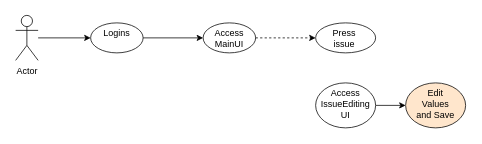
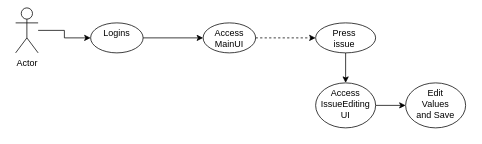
node "Actor": moved (27, 38) -> (27, 30)
edge "Press issue" -> "Access IssueEditing UI": added
node "Edit Values and Save": fillcolor #ffe6cc -> #ffffff
